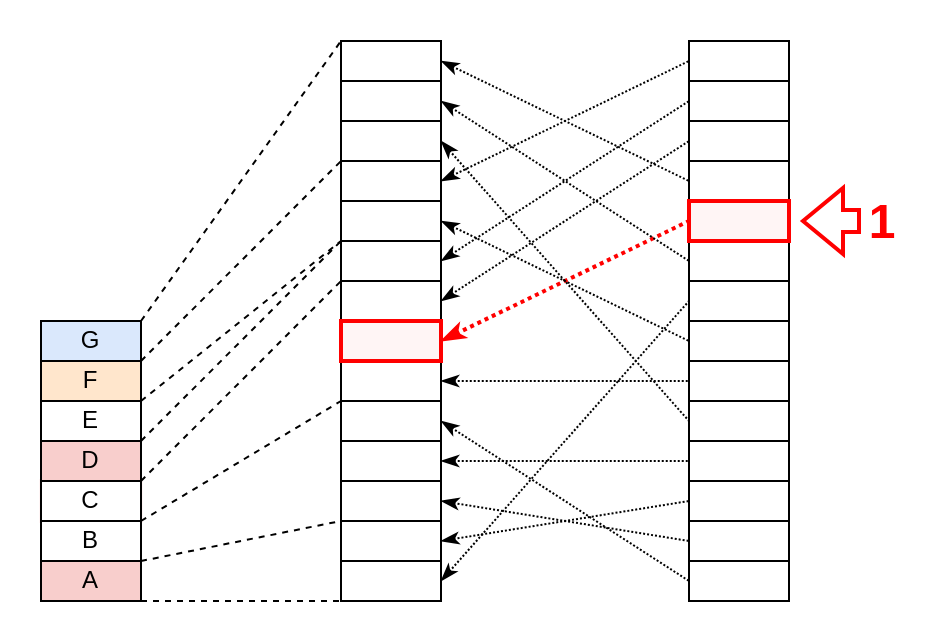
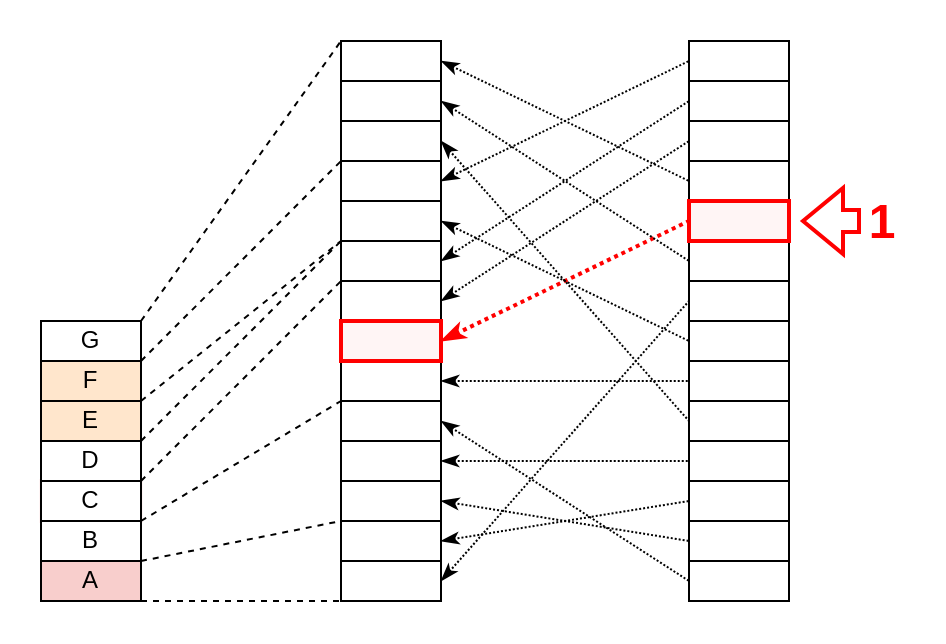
node "G": fillcolor #dae8fc -> #ffffff
node "E": fillcolor #ffffff -> #ffe6cc
node "D": fillcolor #f8cecc -> #ffffff
